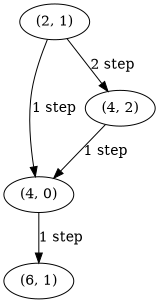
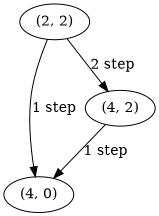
node "(2, 1)": label "(2, 1)" -> "(2, 2)"
node "(6, 1)": removed
